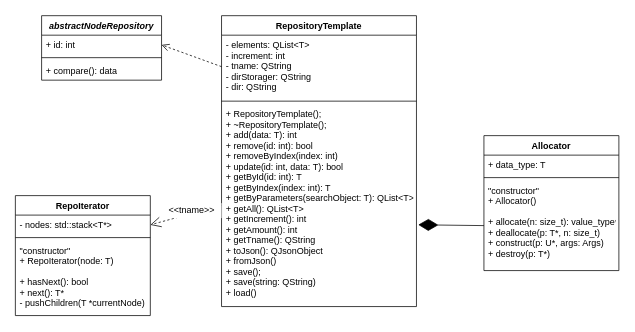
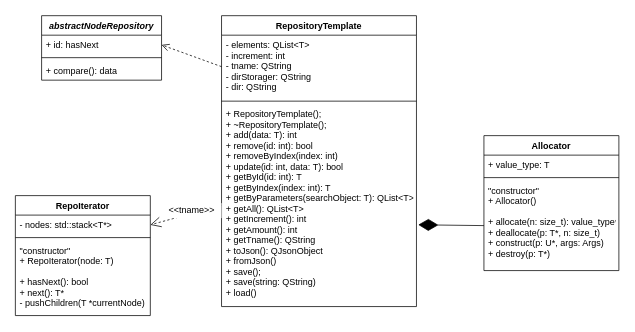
node "+ id: int": label "+ id: int" -> "+ id: hasNext"
node "+ data_type: T": label "+ data_type: T" -> "+ value_type: T"
